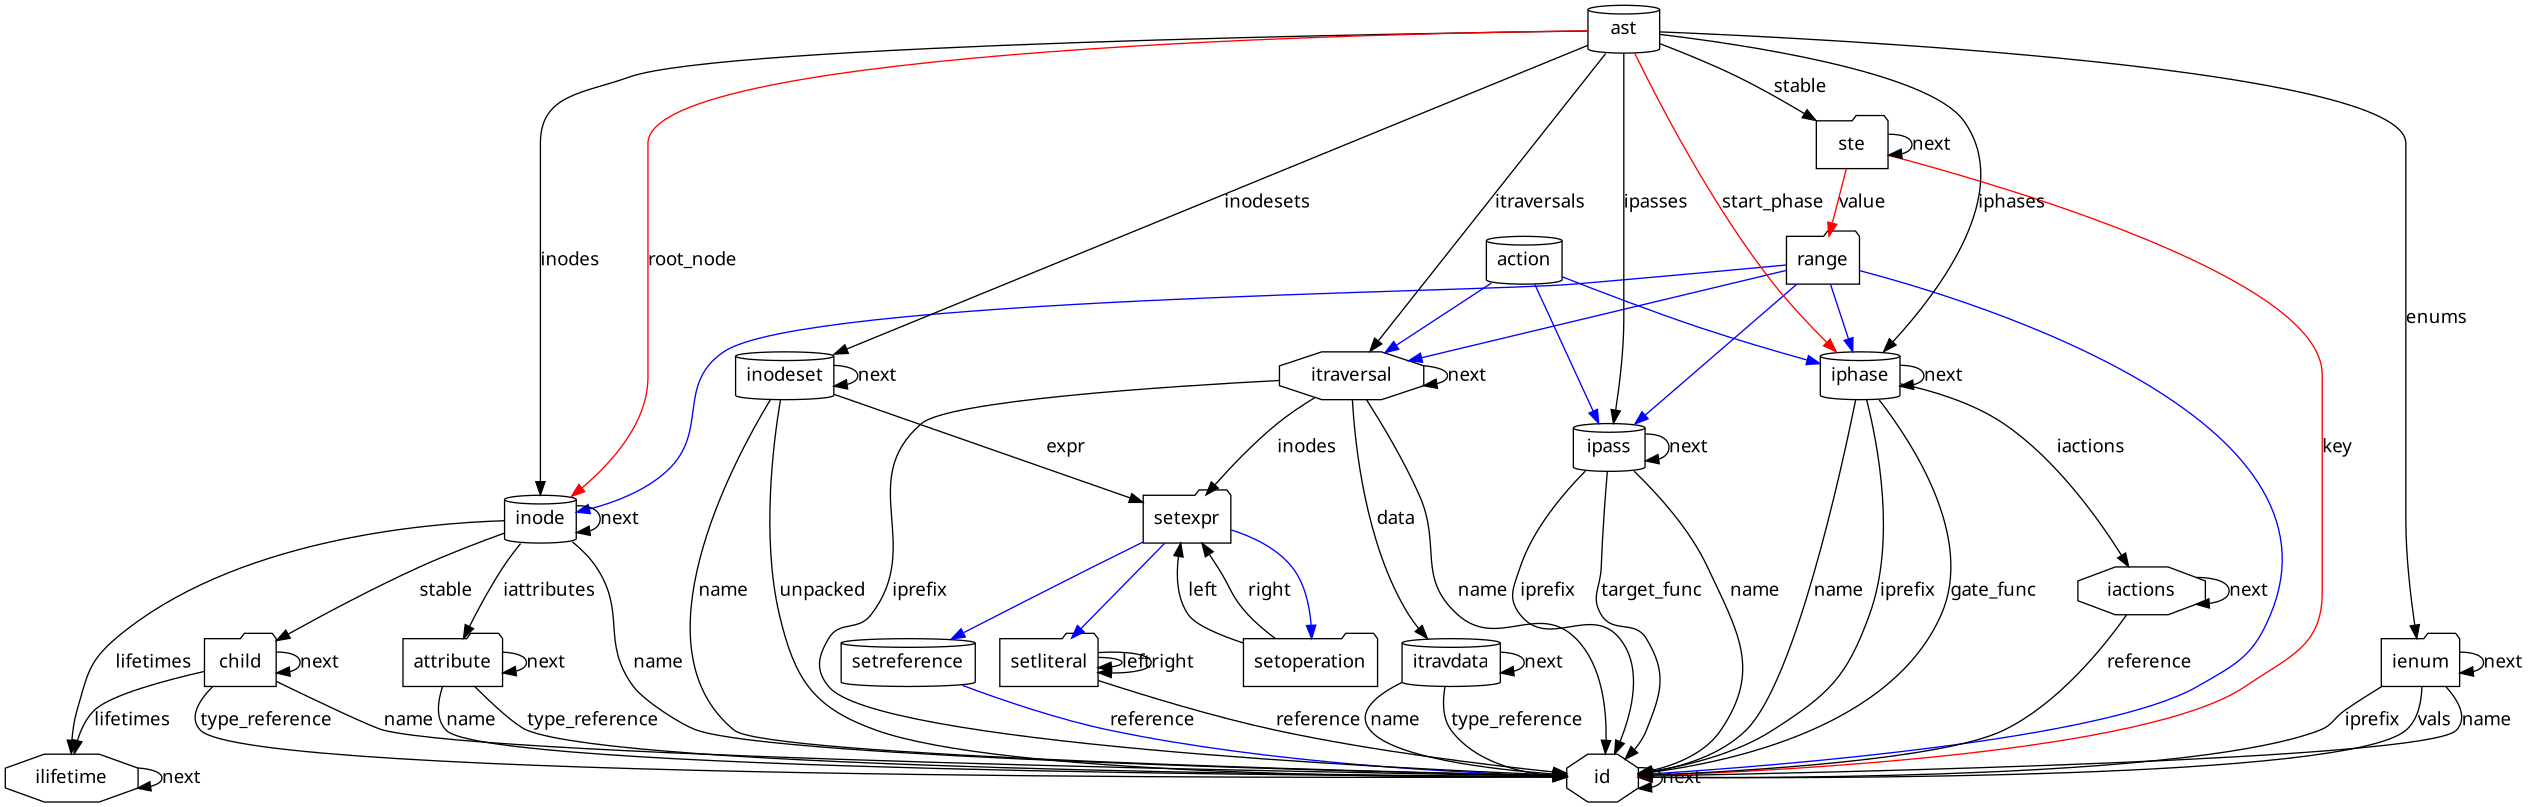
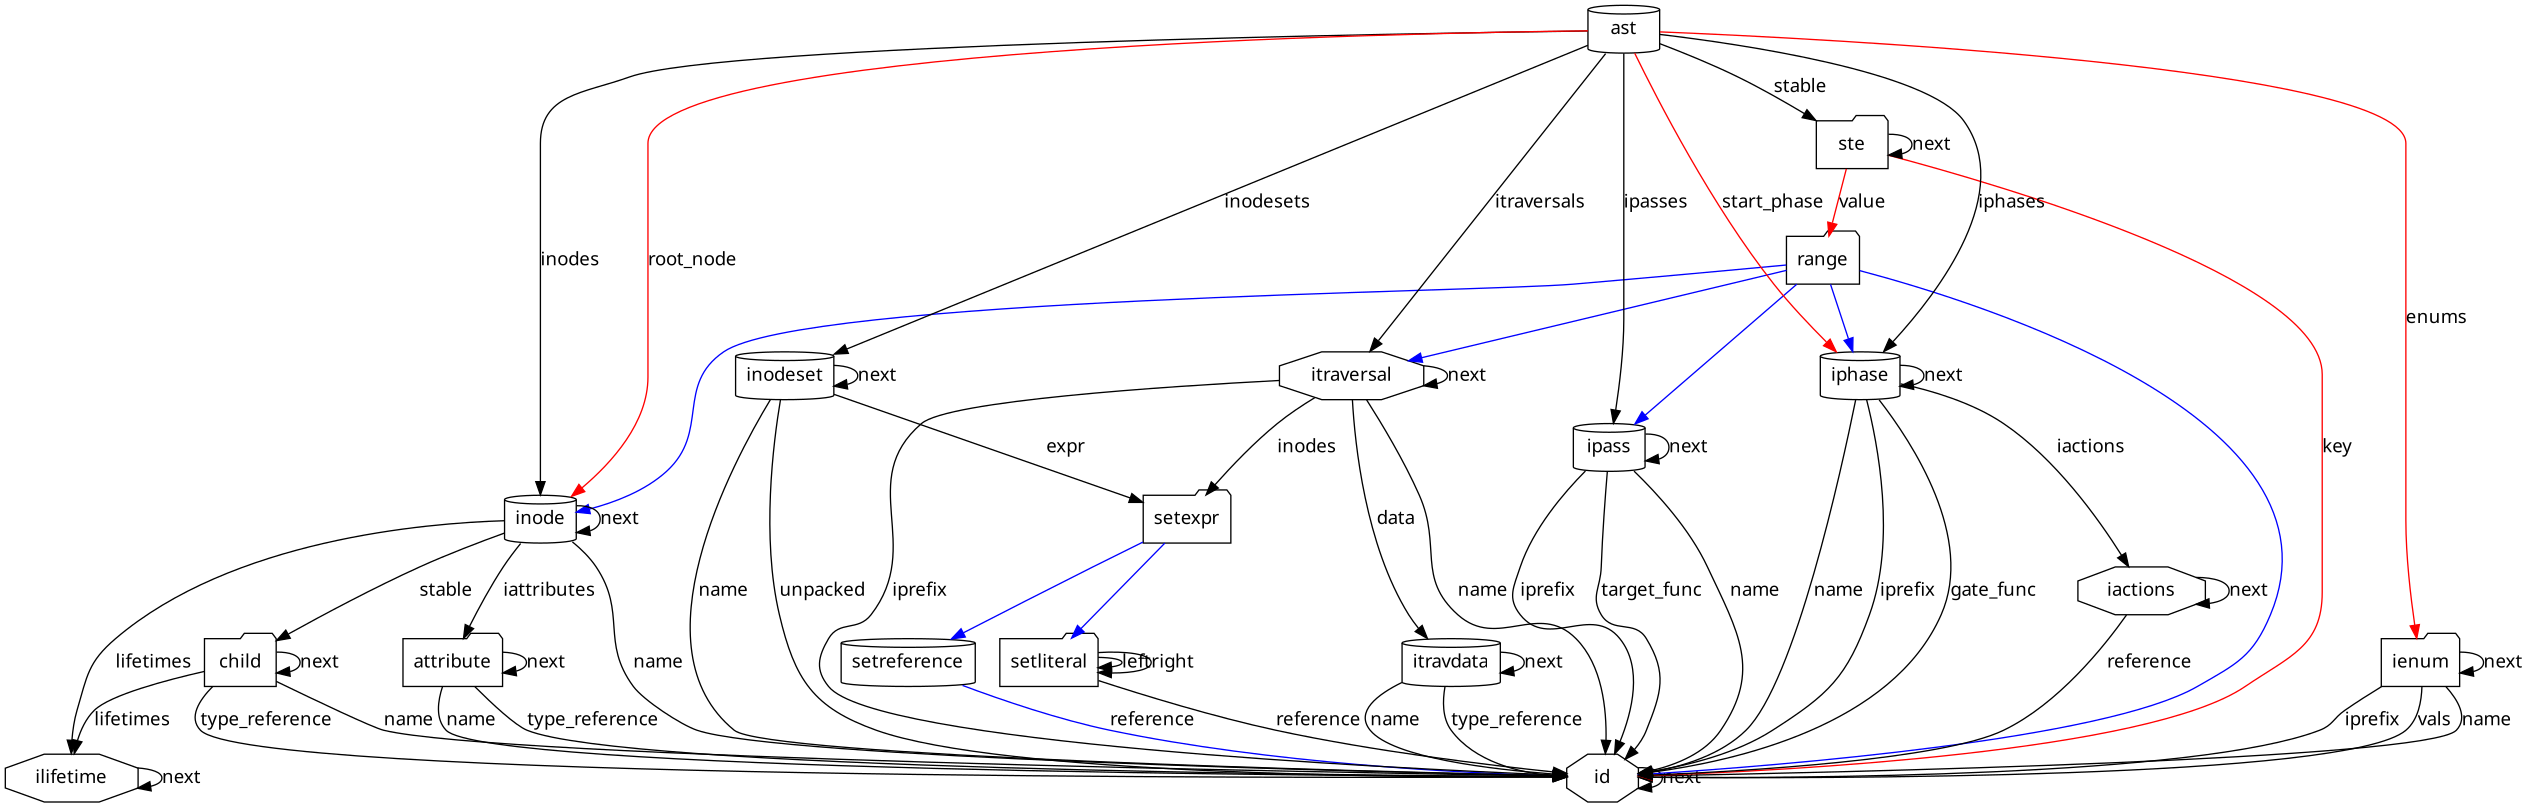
edge "ast" -> "ienum": color black -> red
node "action": removed
node "setoperation": removed
